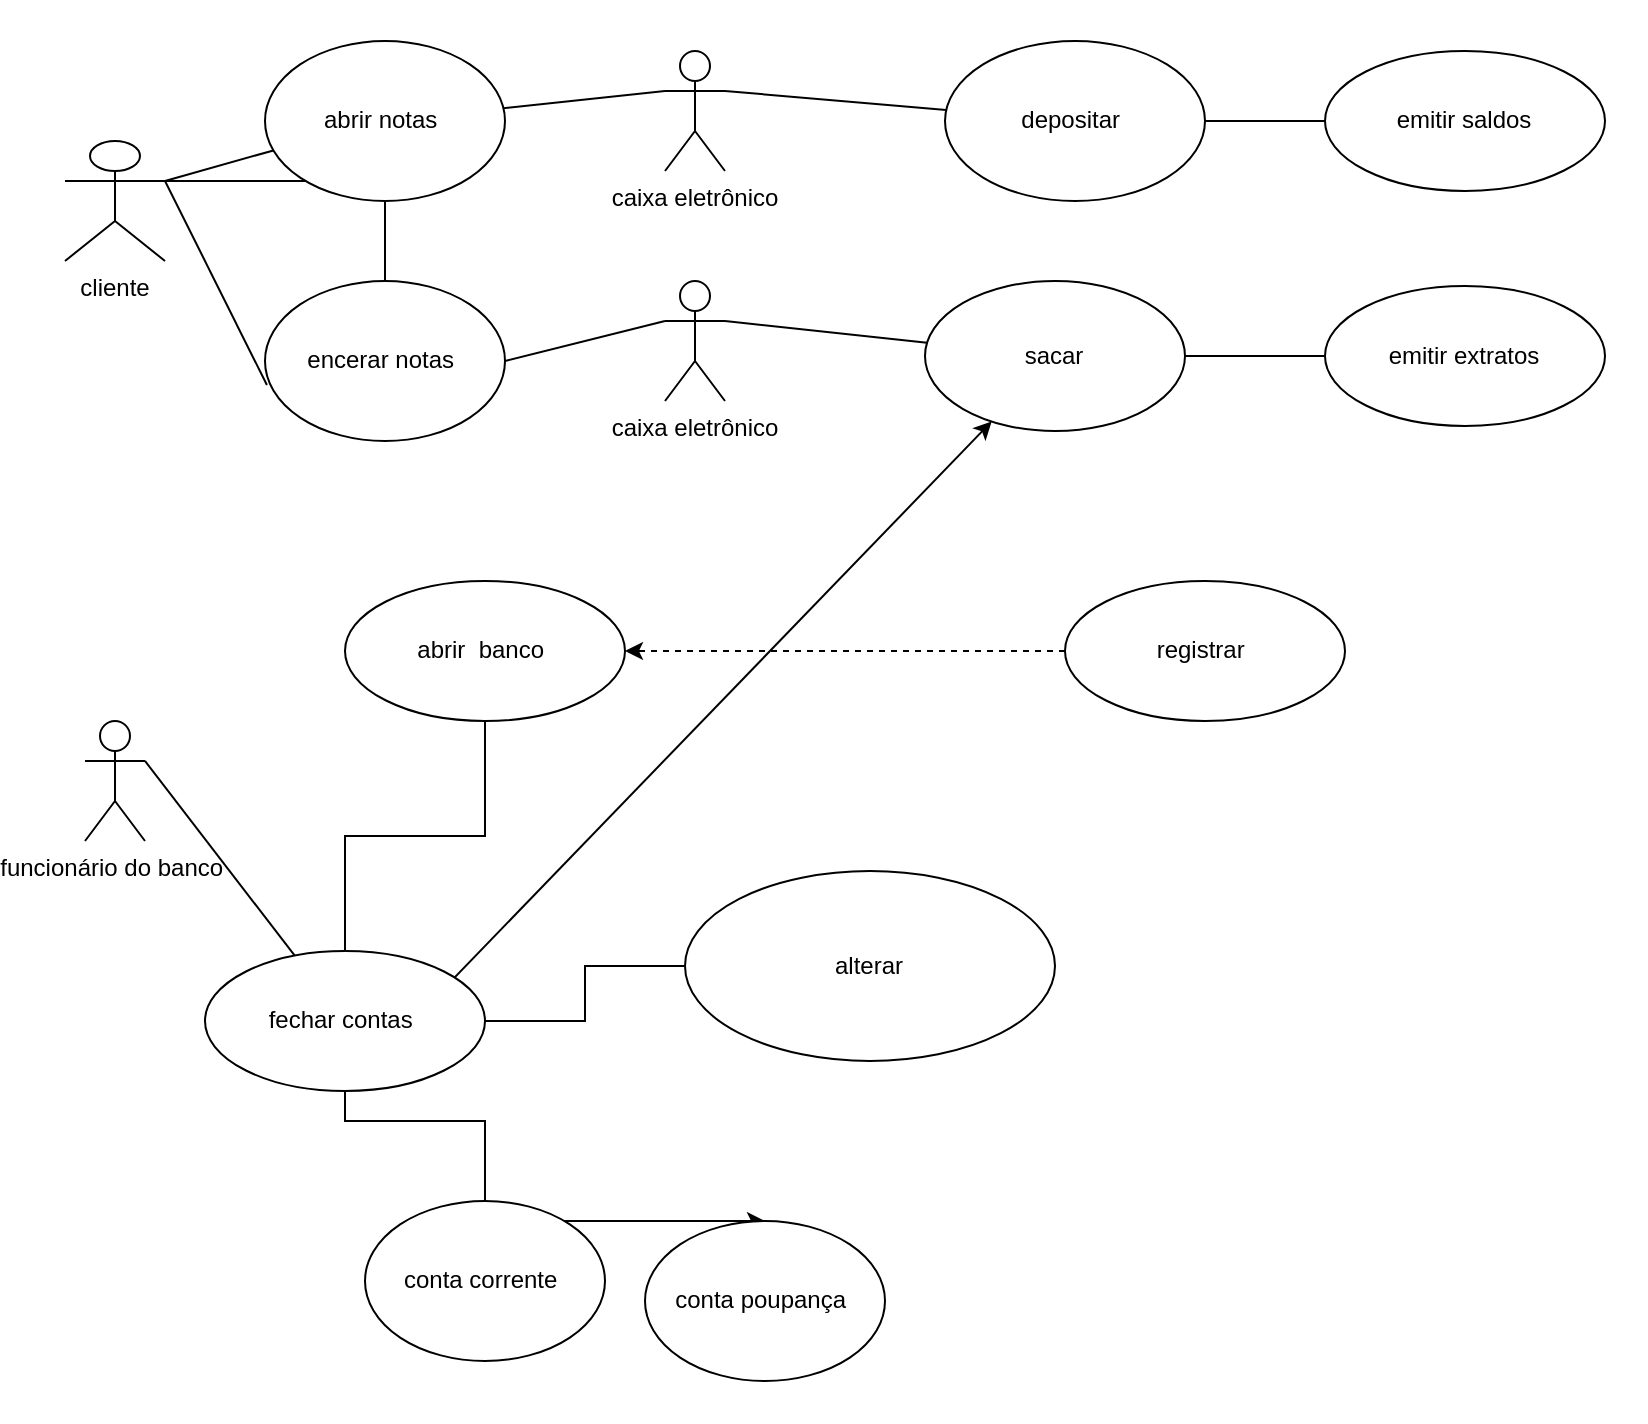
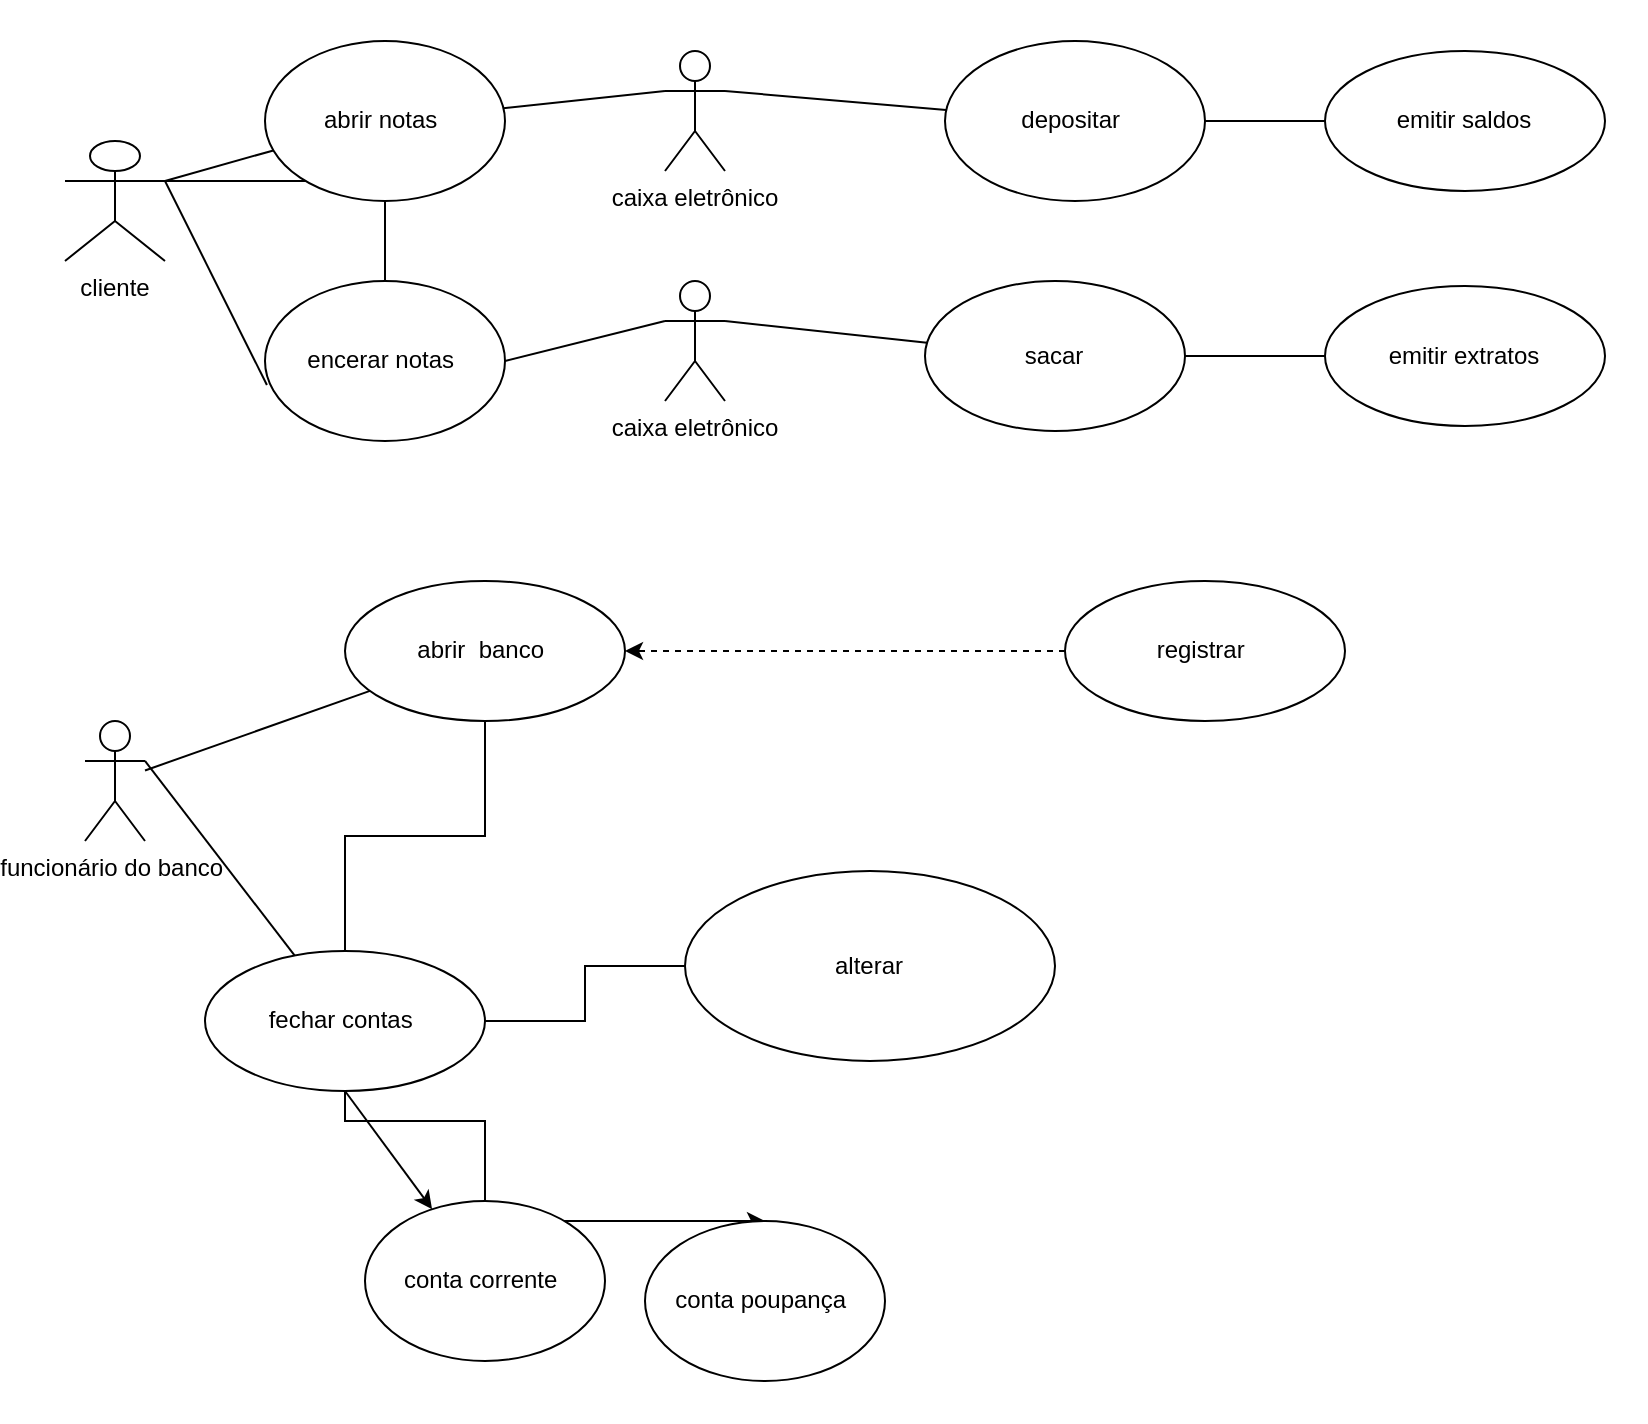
edge "abrir banco" -- "funcionário do banco": added
edge "fechar contas" -> "sacar": now "fechar contas" -> "conta corrente"
